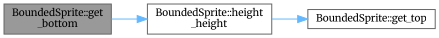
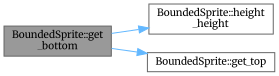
edge "BoundedSprite::height _height" -> "BoundedSprite::get_top": now "BoundedSprite::get _bottom" -> "BoundedSprite::get_top"
